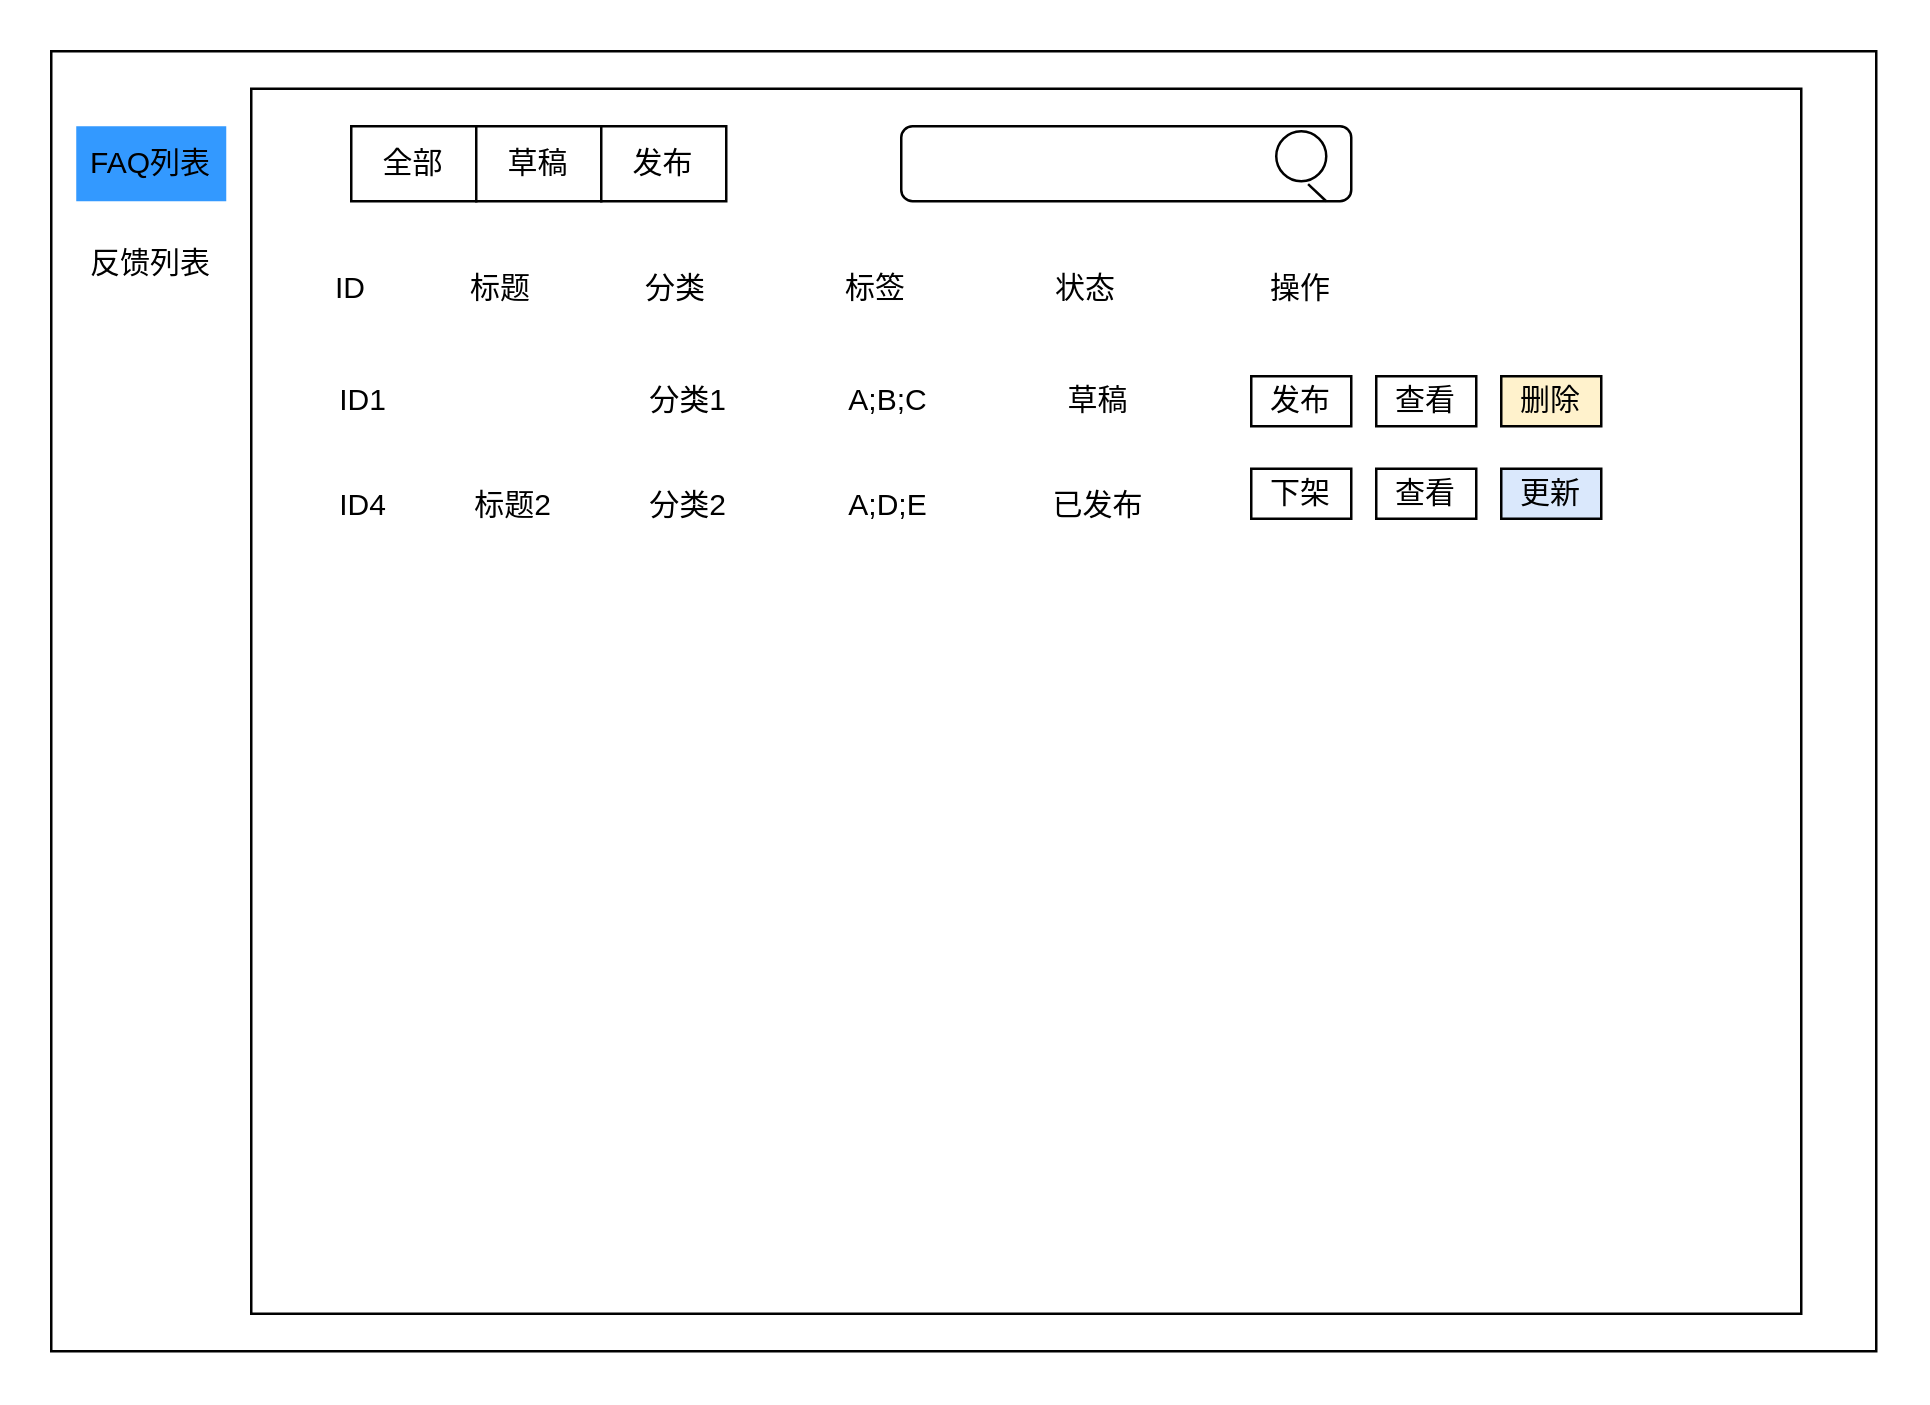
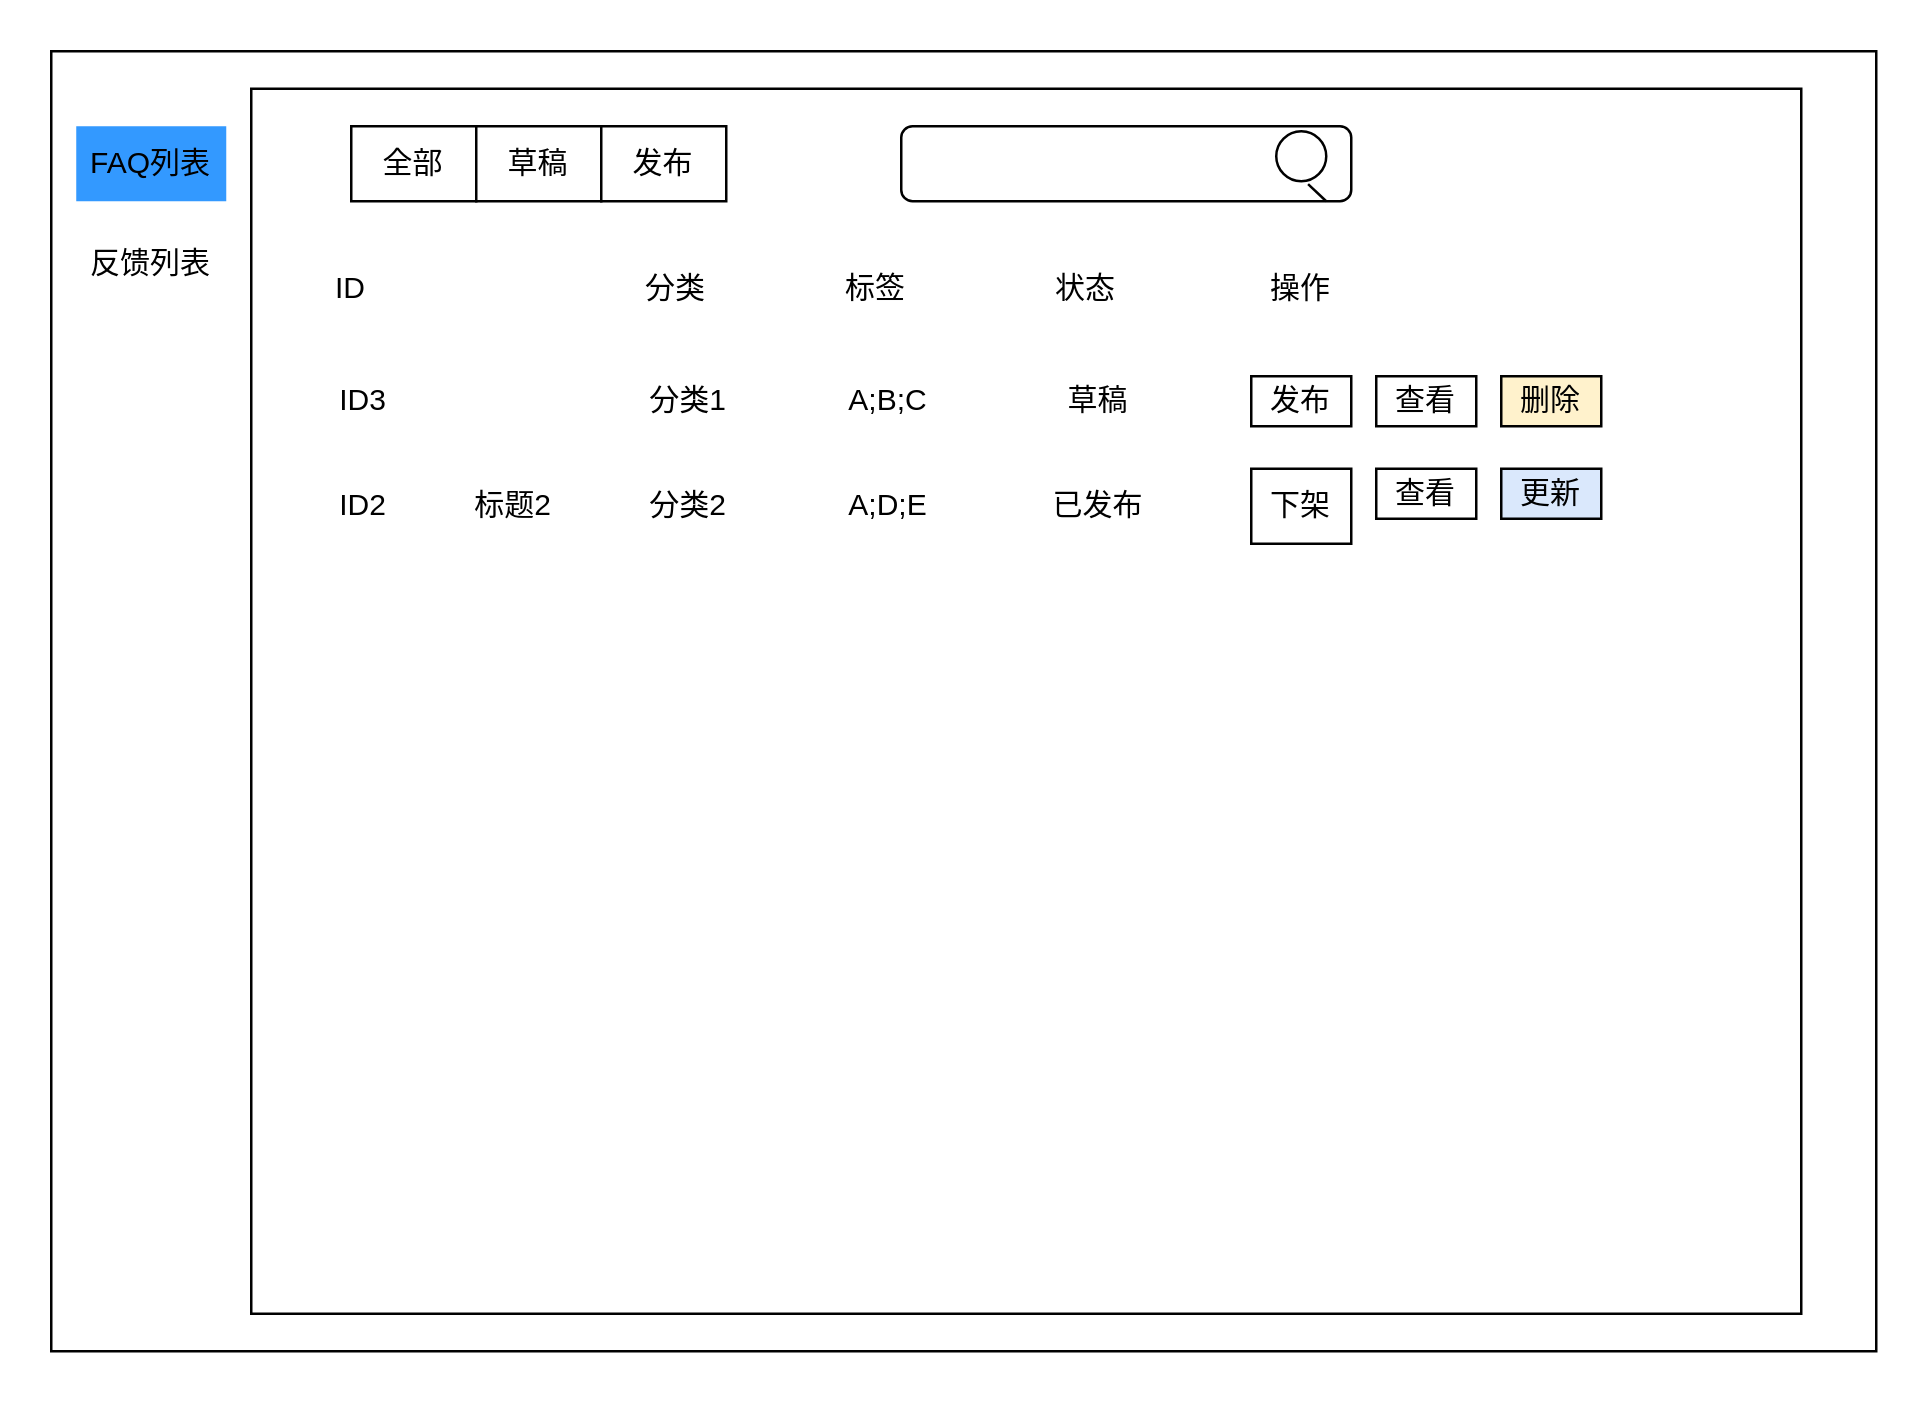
node "标题": removed
node "ID1": label "ID1" -> "ID3"
node "下架": size 100x50 -> 100x75
node "ID4": label "ID4" -> "ID2"
